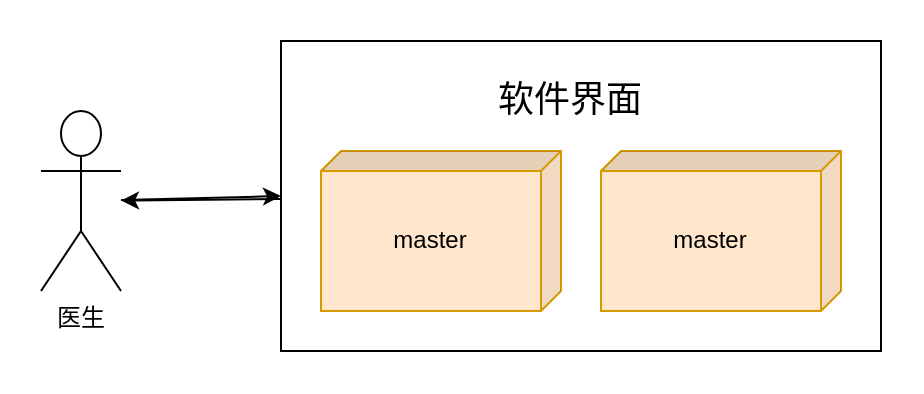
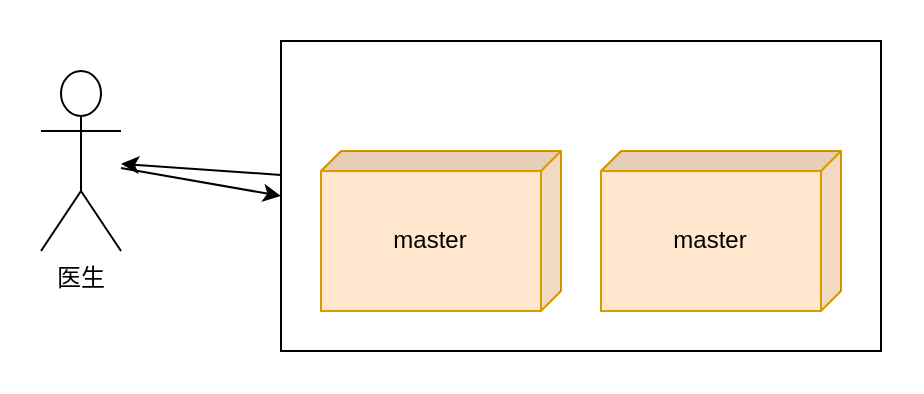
node "软件界面": removed
node "医生": moved (81, 201) -> (81, 161)
